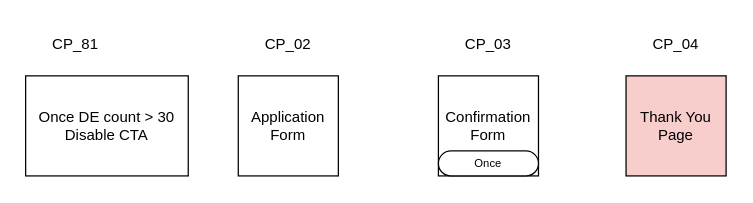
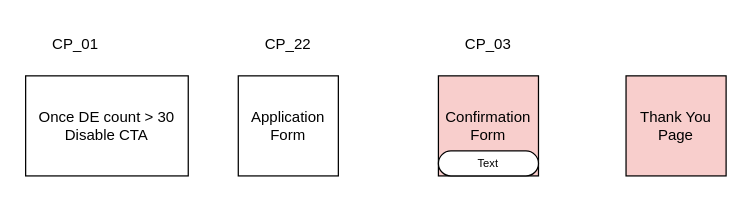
node "CP_81": label "CP_81" -> "CP_01"
node "CP_02": label "CP_02" -> "CP_22"
node "CP_04": removed
node "Confirmation Form": fillcolor #ffffff -> #f8cecc
node "Once": label "Once" -> "Text"
